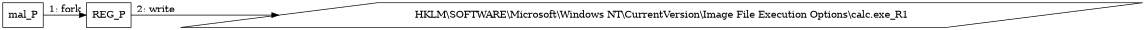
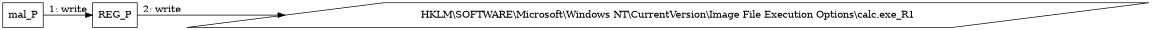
edge "mal_P" -> "REG_P": label "1: fork" -> "1: write"
